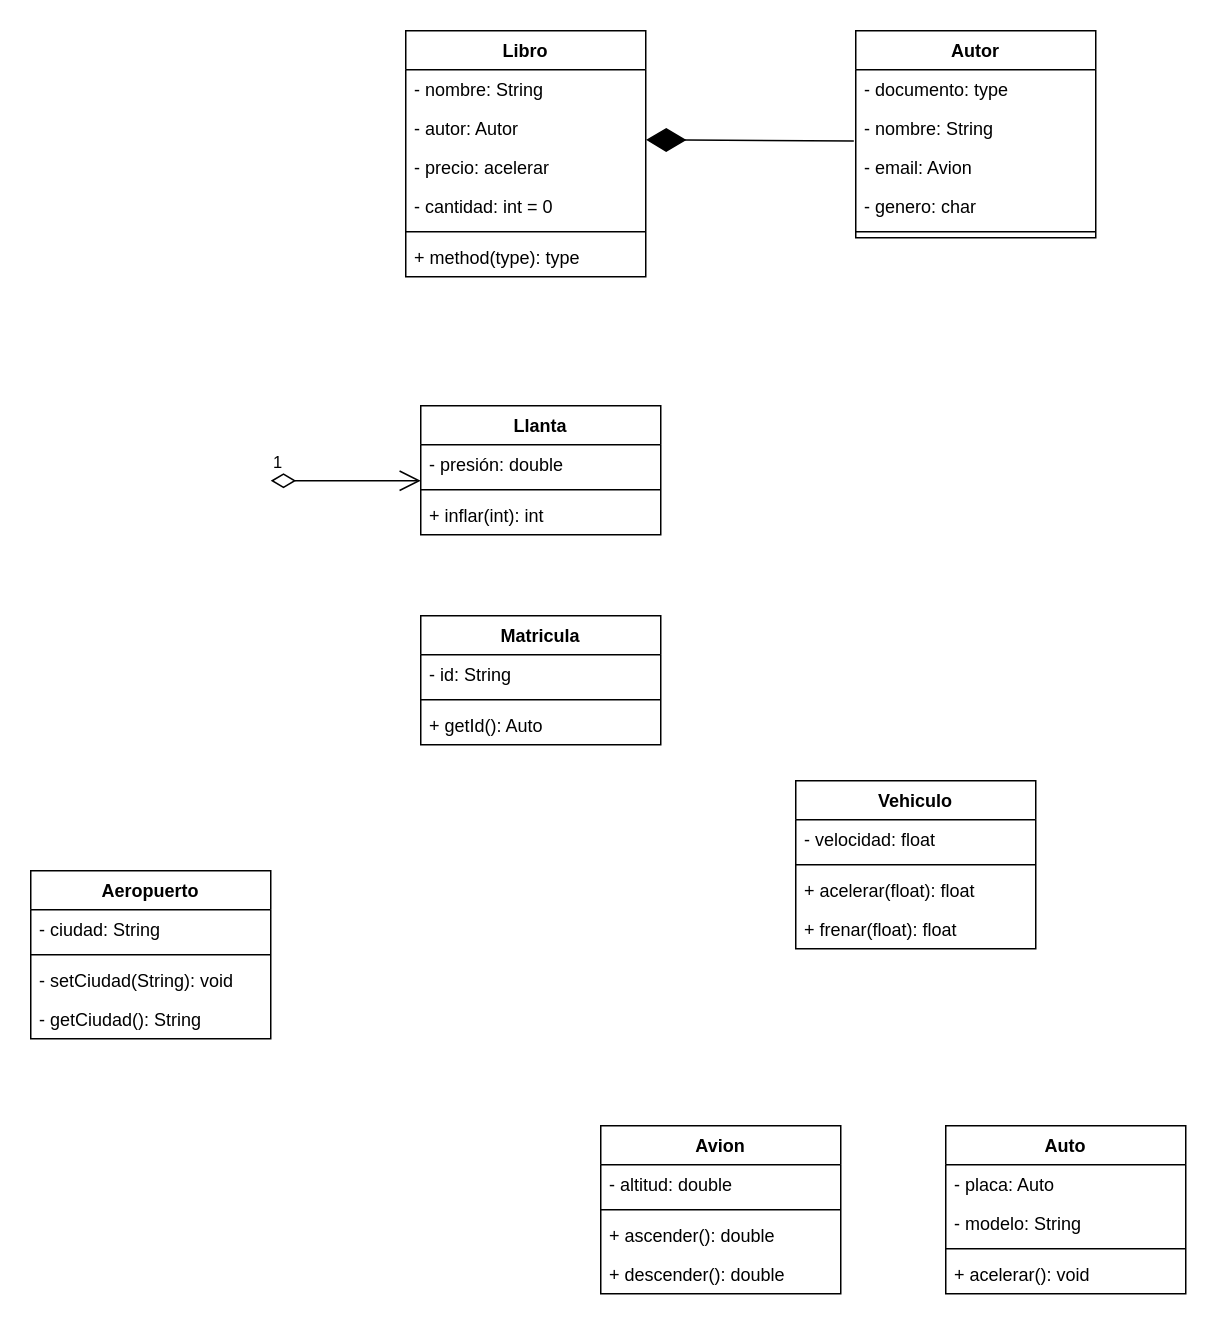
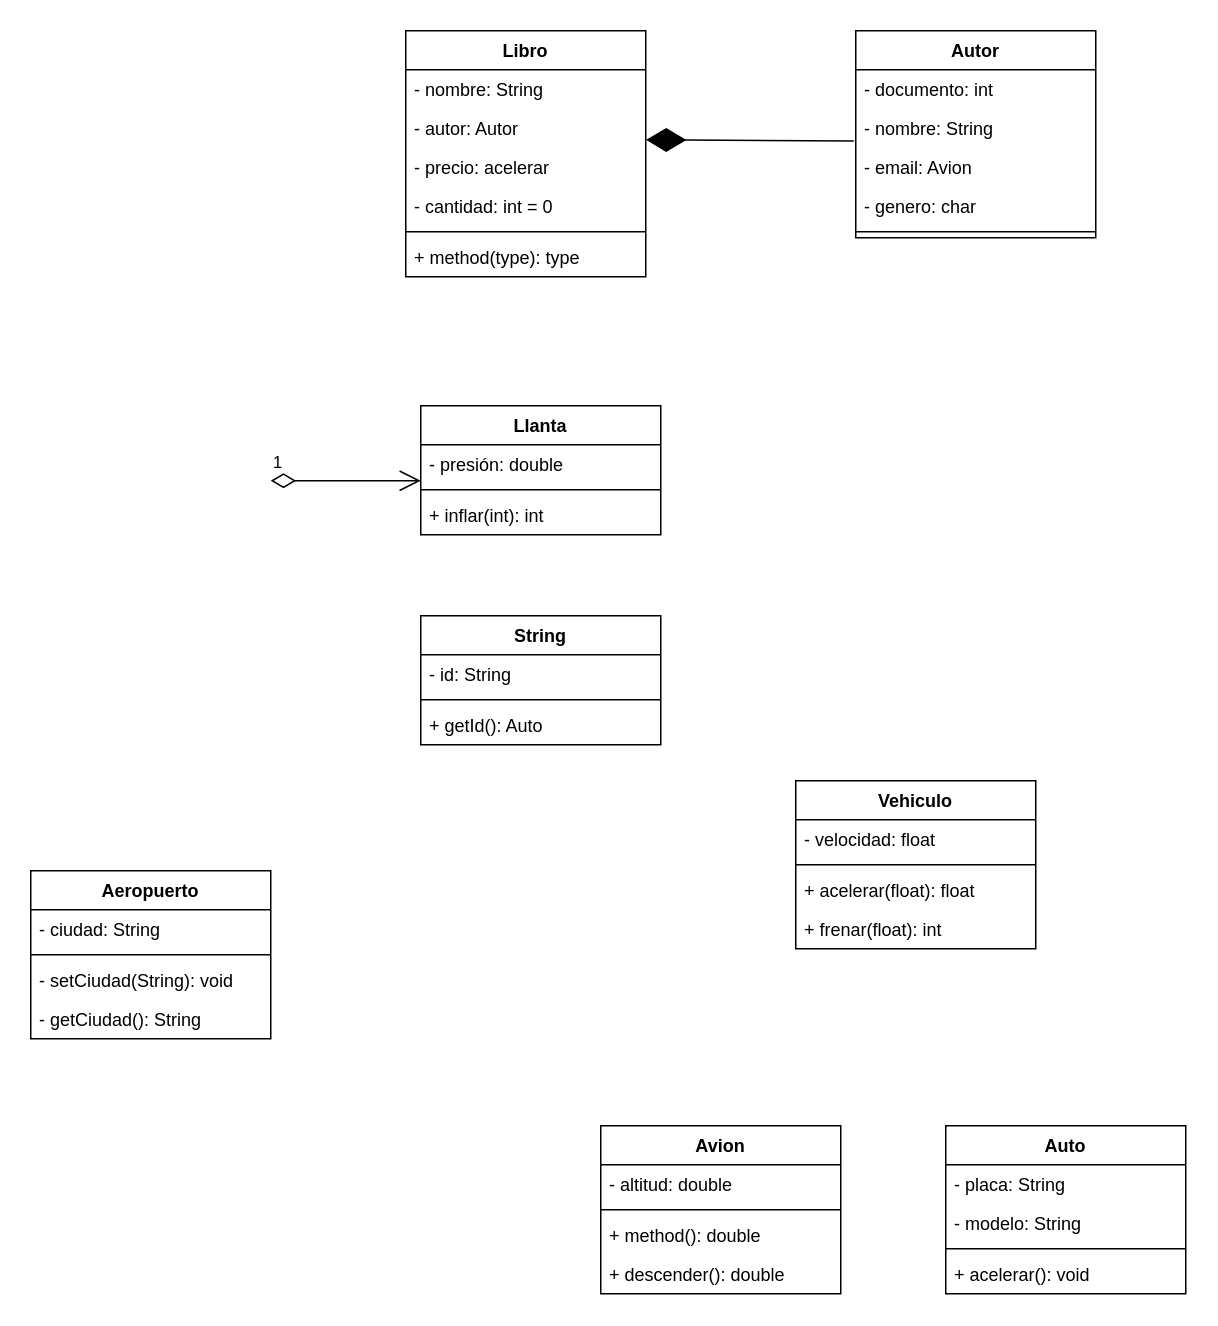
node "- documento: type": label "- documento: type" -> "- documento: int"
node "Matricula": label "Matricula" -> "String"
node "+ frenar(float): float": label "+ frenar(float): float" -> "+ frenar(float): int"
node "- placa: Auto": label "- placa: Auto" -> "- placa: String"
node "+ ascender(): double": label "+ ascender(): double" -> "+ method(): double"
